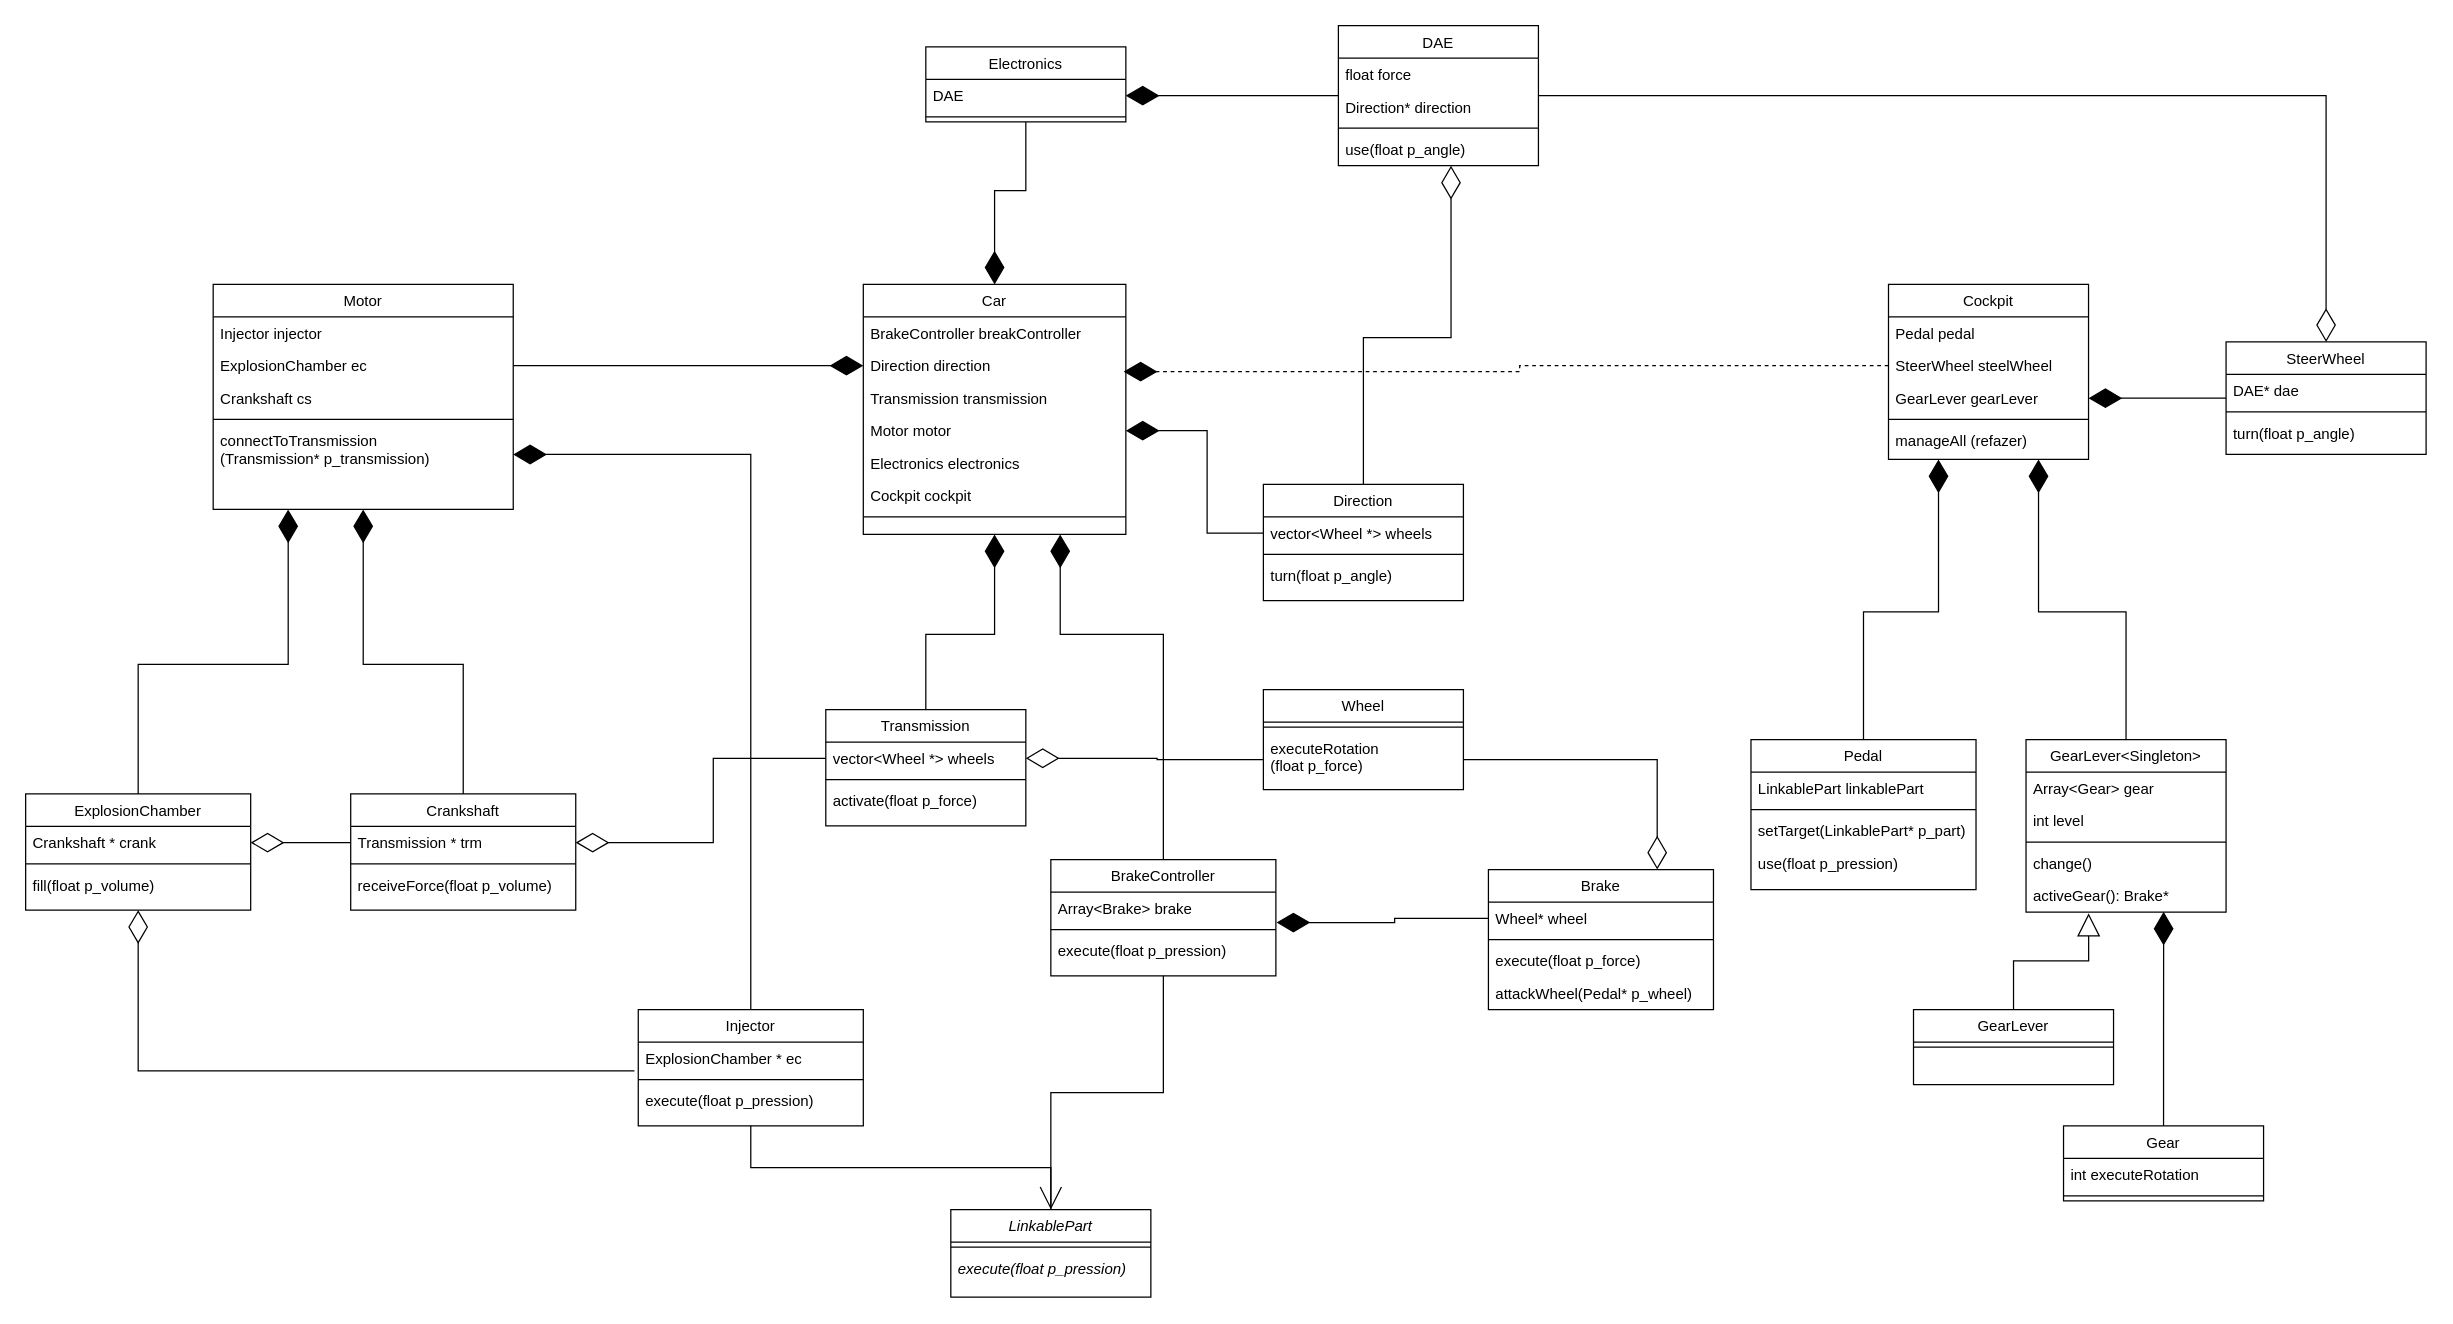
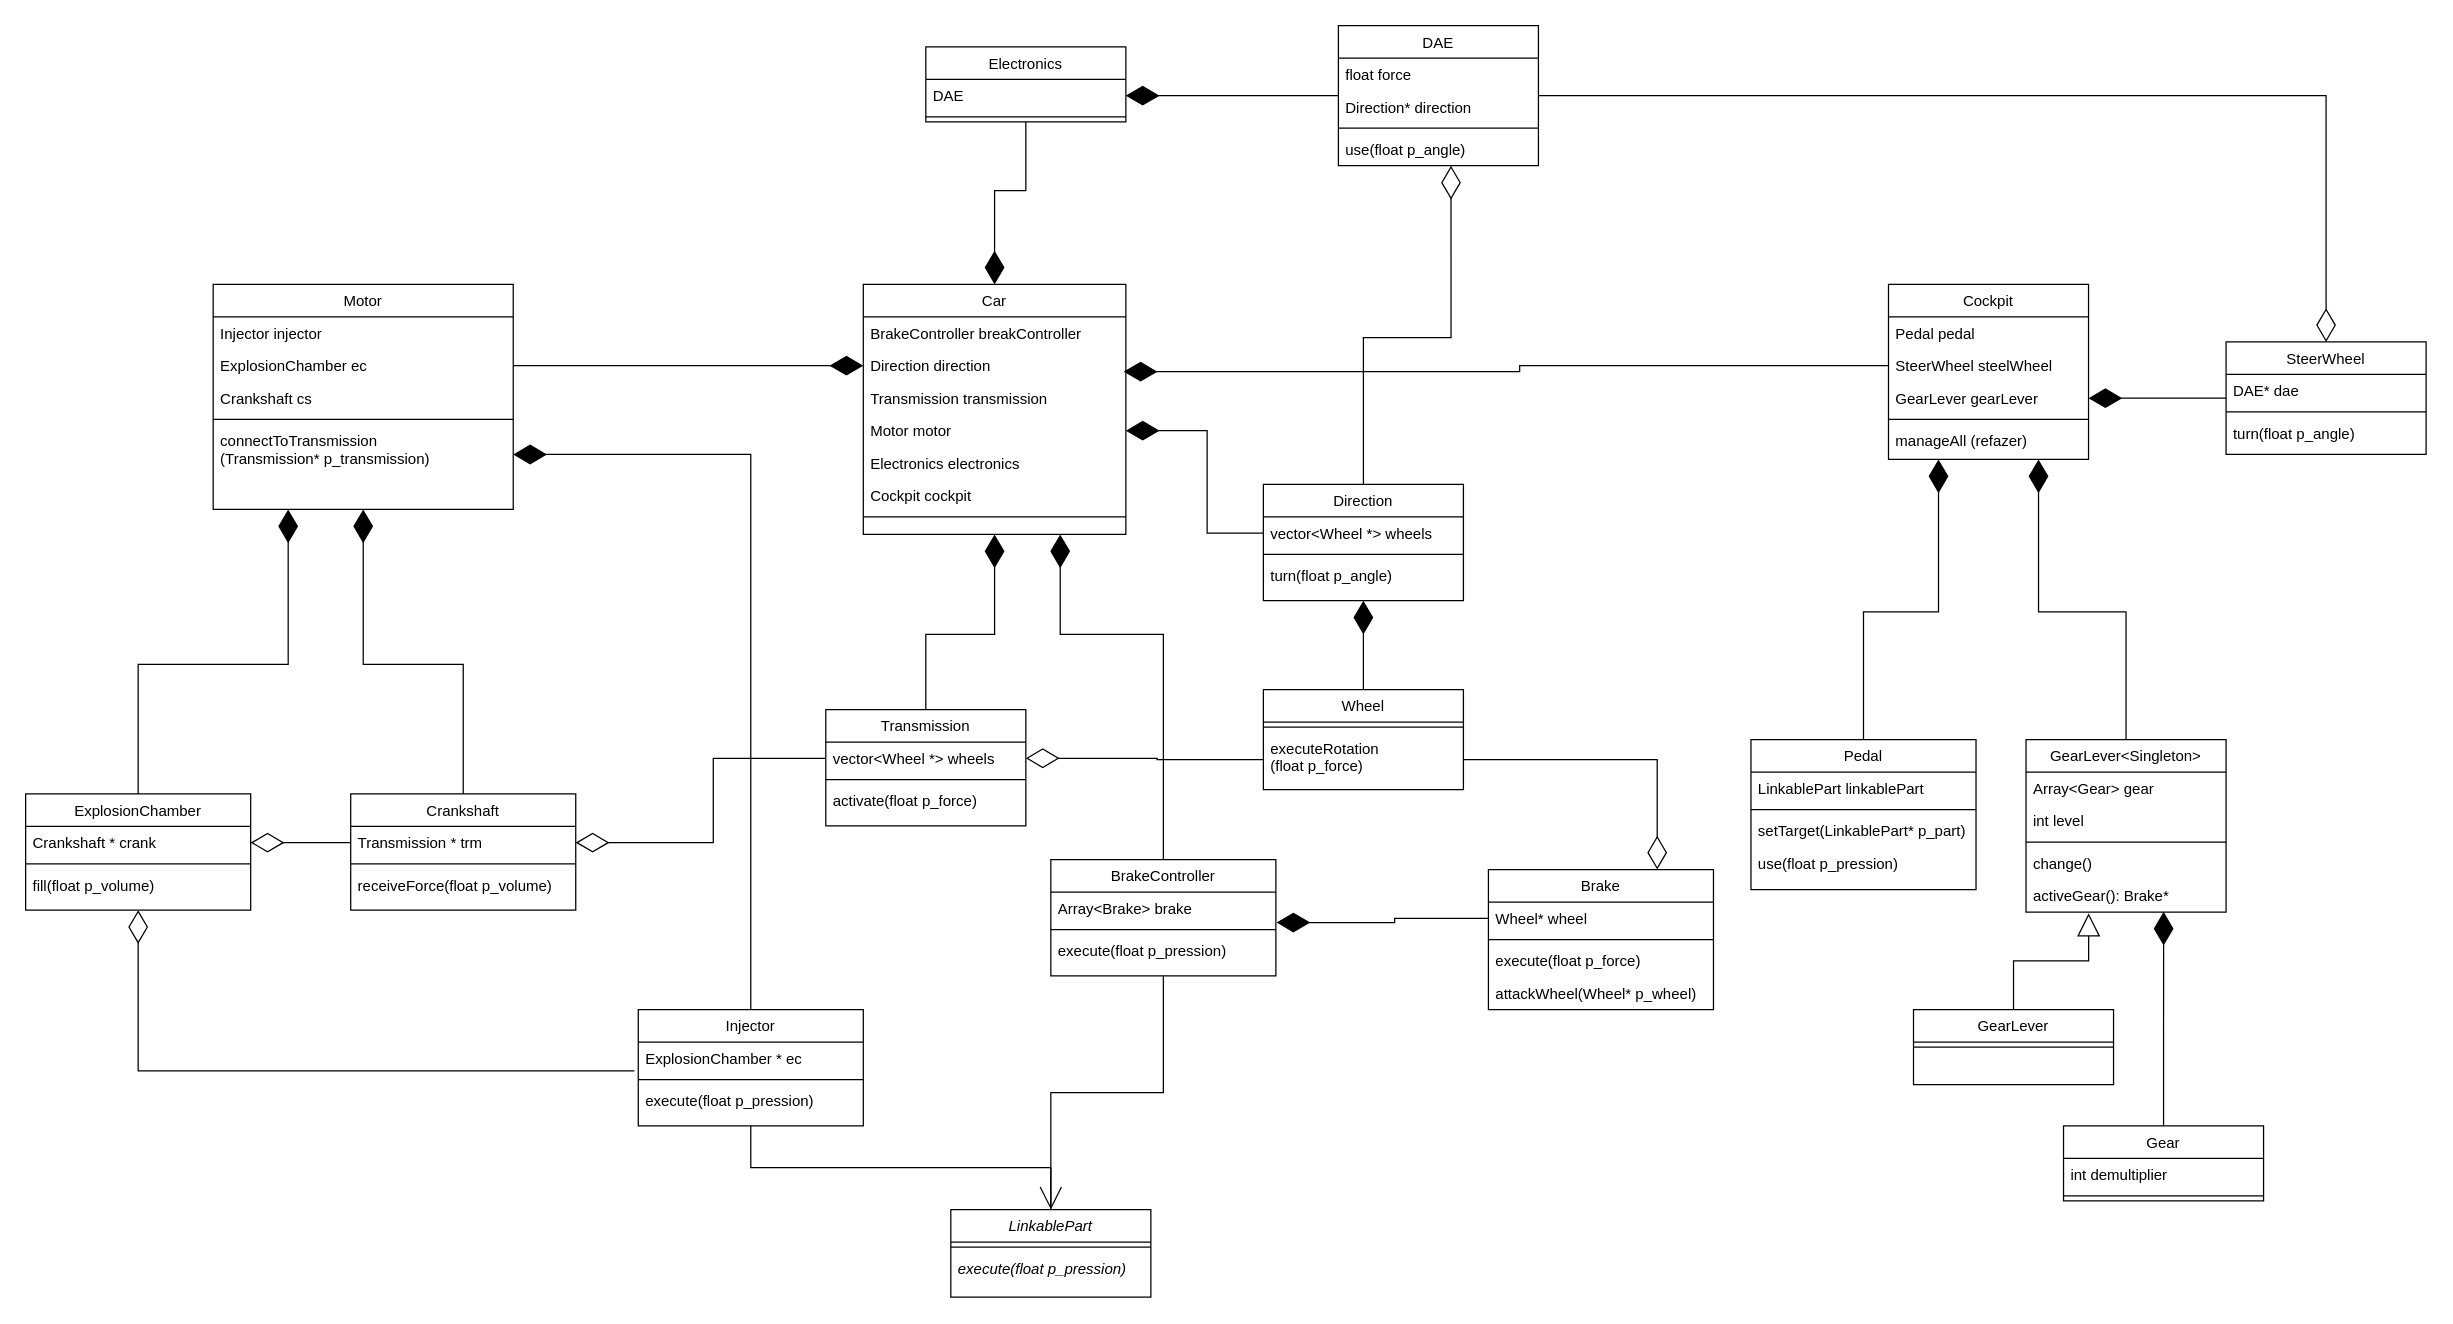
edge "SteerWheel steelWheel" -> "Direction direction": style dashed -> solid
edge "Wheel" -> "Direction": added
node "attackWheel(Pedal* p_wheel)": label "attackWheel(Pedal* p_wheel)" -> "attackWheel(Wheel* p_wheel)"
node "int executeRotation": label "int executeRotation" -> "int demultiplier"
